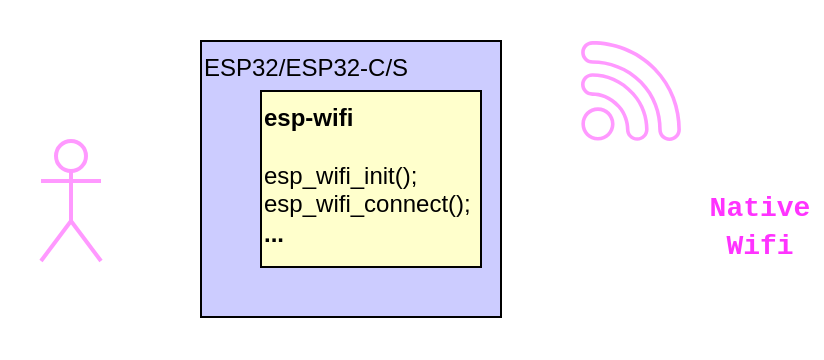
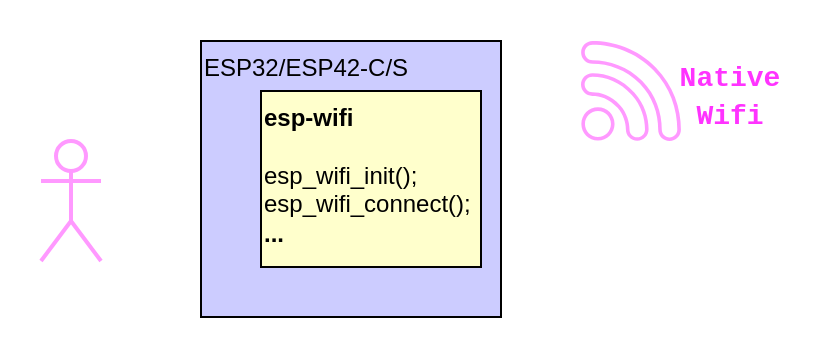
node "ESP32/ESP32-C/S": label "ESP32/ESP32-C/S" -> "ESP32/ESP42-C/S"
node "Native Wifi": moved (761, 226) -> (731, 96)
